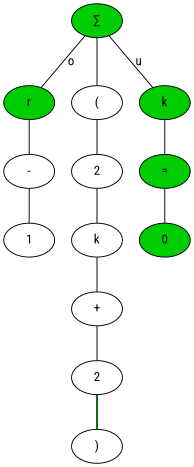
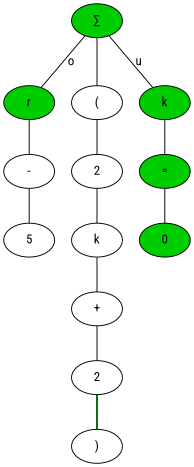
node "1": label "1" -> "5"
